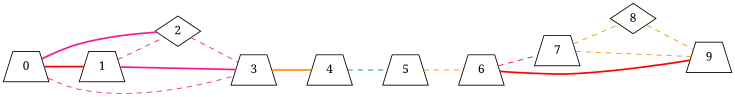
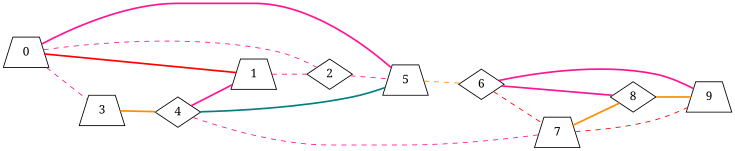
edge "0" -- "5": added
edge "8" -- "7": style dashed -> bold
edge "8" -- "9": style dashed -> bold
edge "2" -- "0": style bold -> dashed
edge "2" -- "3": now "2" -- "5"
edge "7" -- "9": color darkorange -> red
edge "1" -- "3": now "1" -- "4"
node "4": shape trapezium -> diamond
edge "4" -- "5": style dashed -> bold
node "6": shape trapezium -> diamond
edge "9" -- "6": color red -> deeppink
edge "6" -- "8": added
edge "4" -- "7": added
